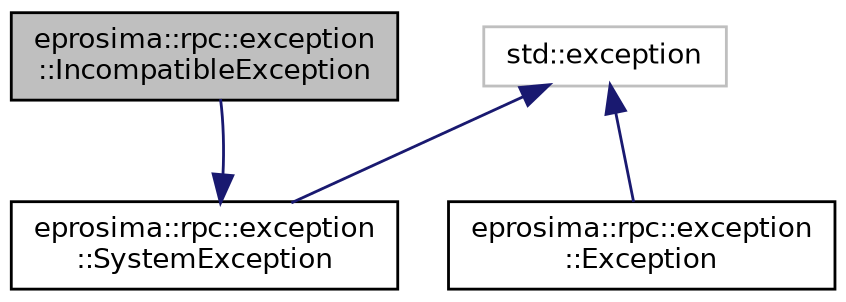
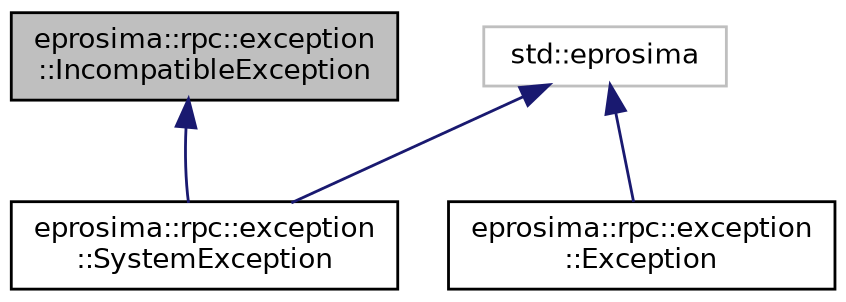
node "std::exception": label "std::exception" -> "std::eprosima"
edge "eprosima::rpc::exception ::IncompatibleException" -> "eprosima::rpc::exception ::SystemException": reversed
